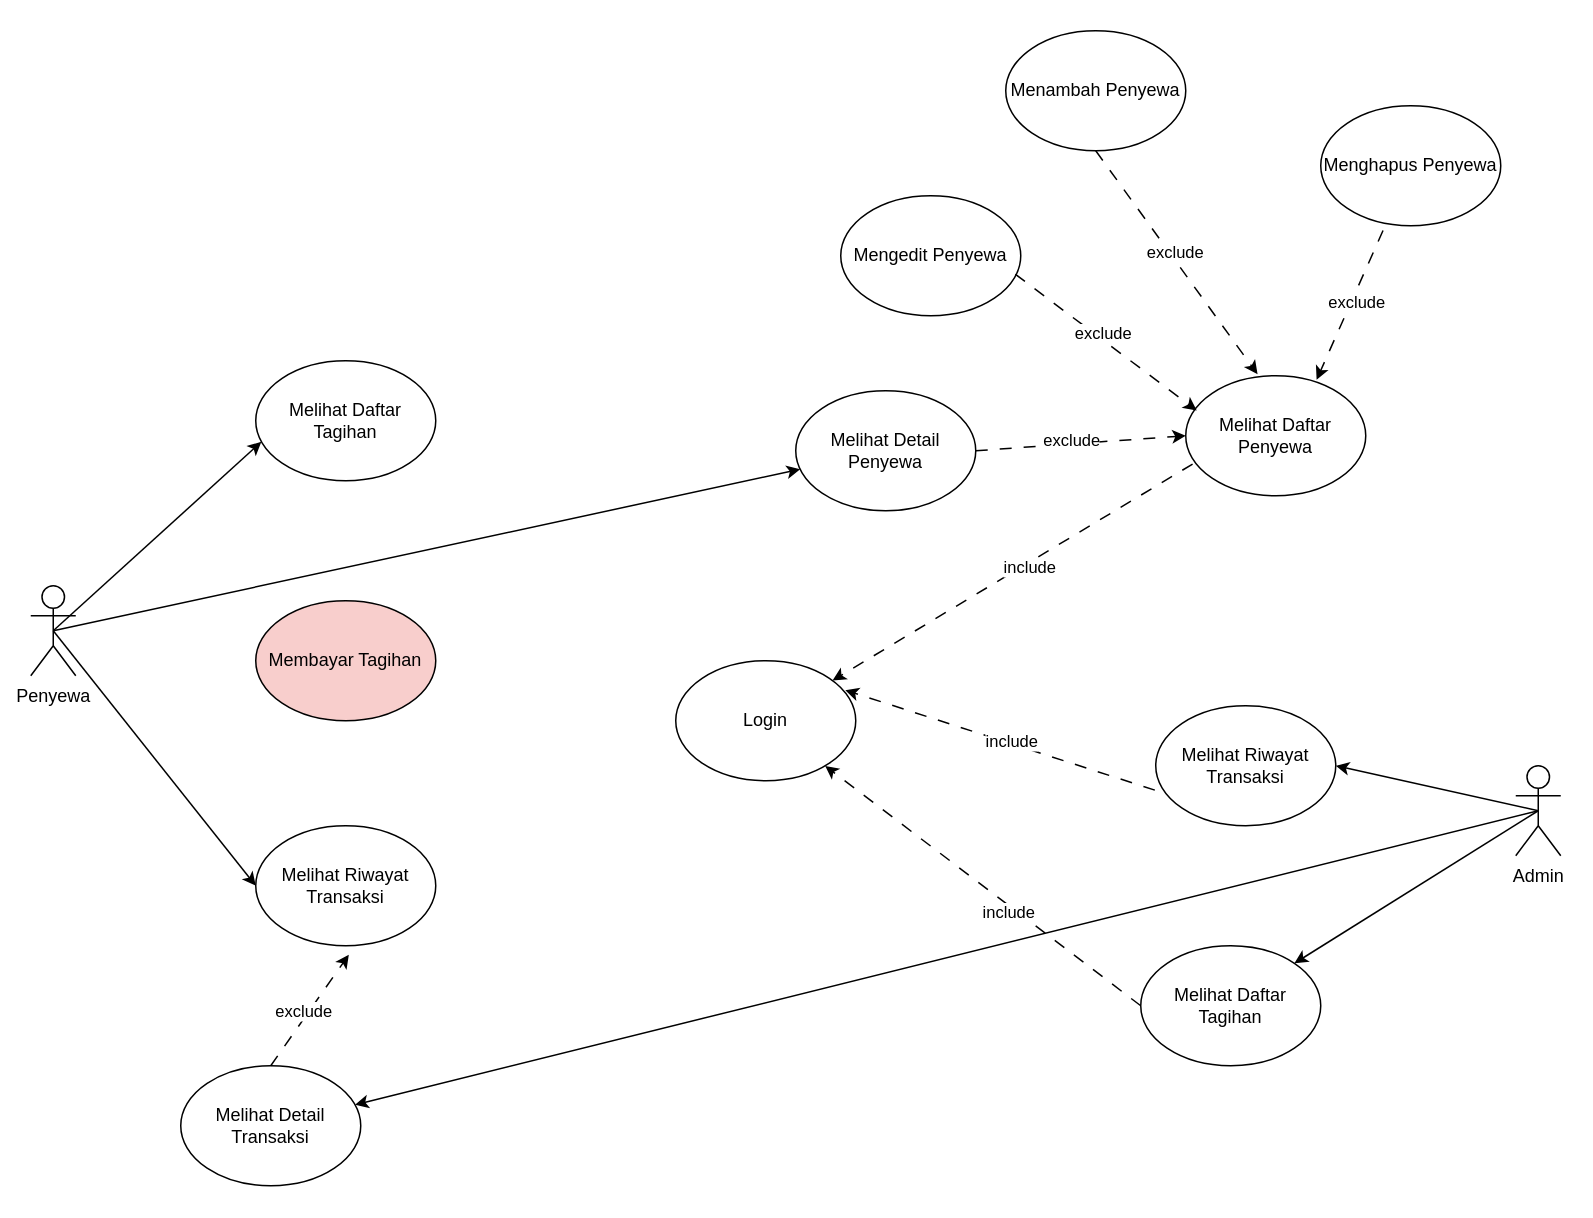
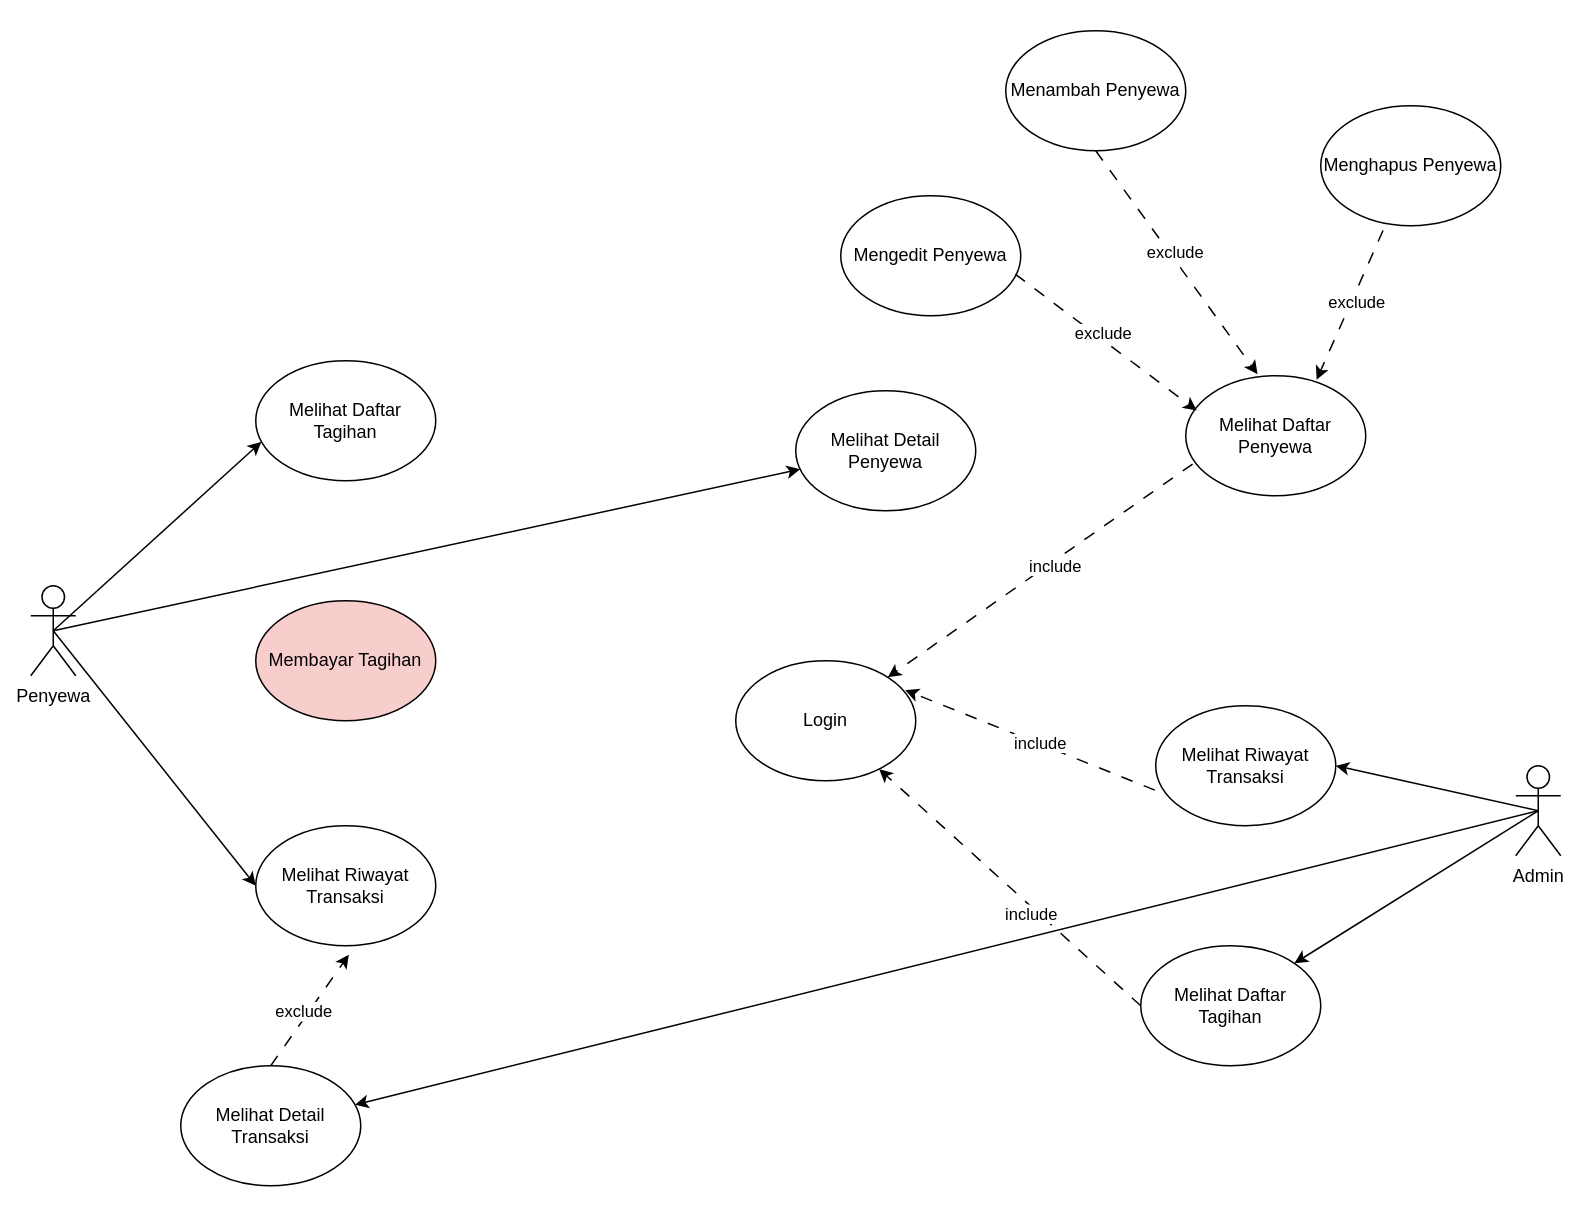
edge "Melihat Detail Penyewa" -> "Melihat Daftar Penyewa": removed, label "exclude"
node "Login": moved (766, 721) -> (826, 721)
